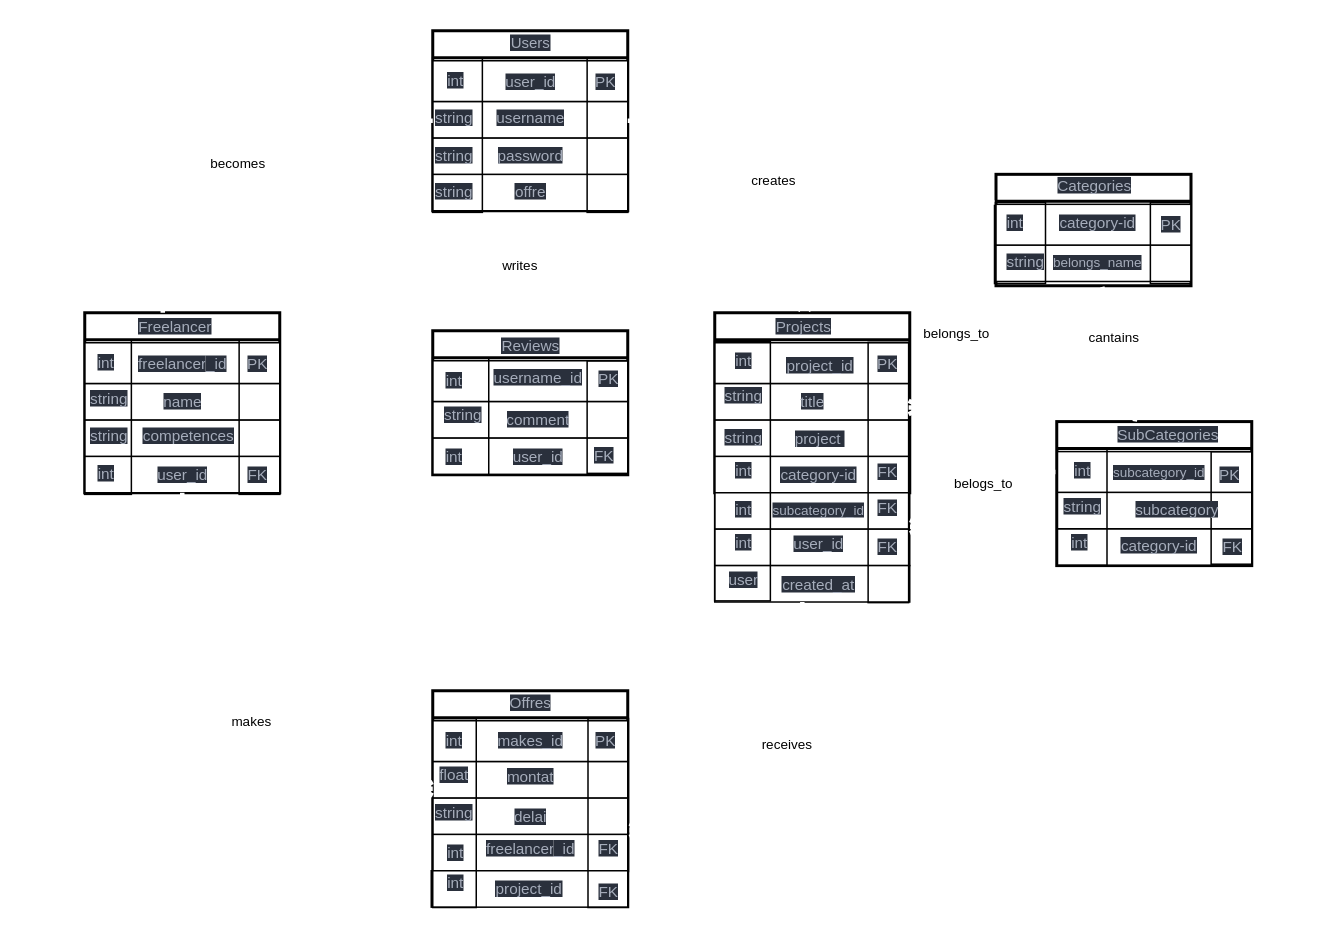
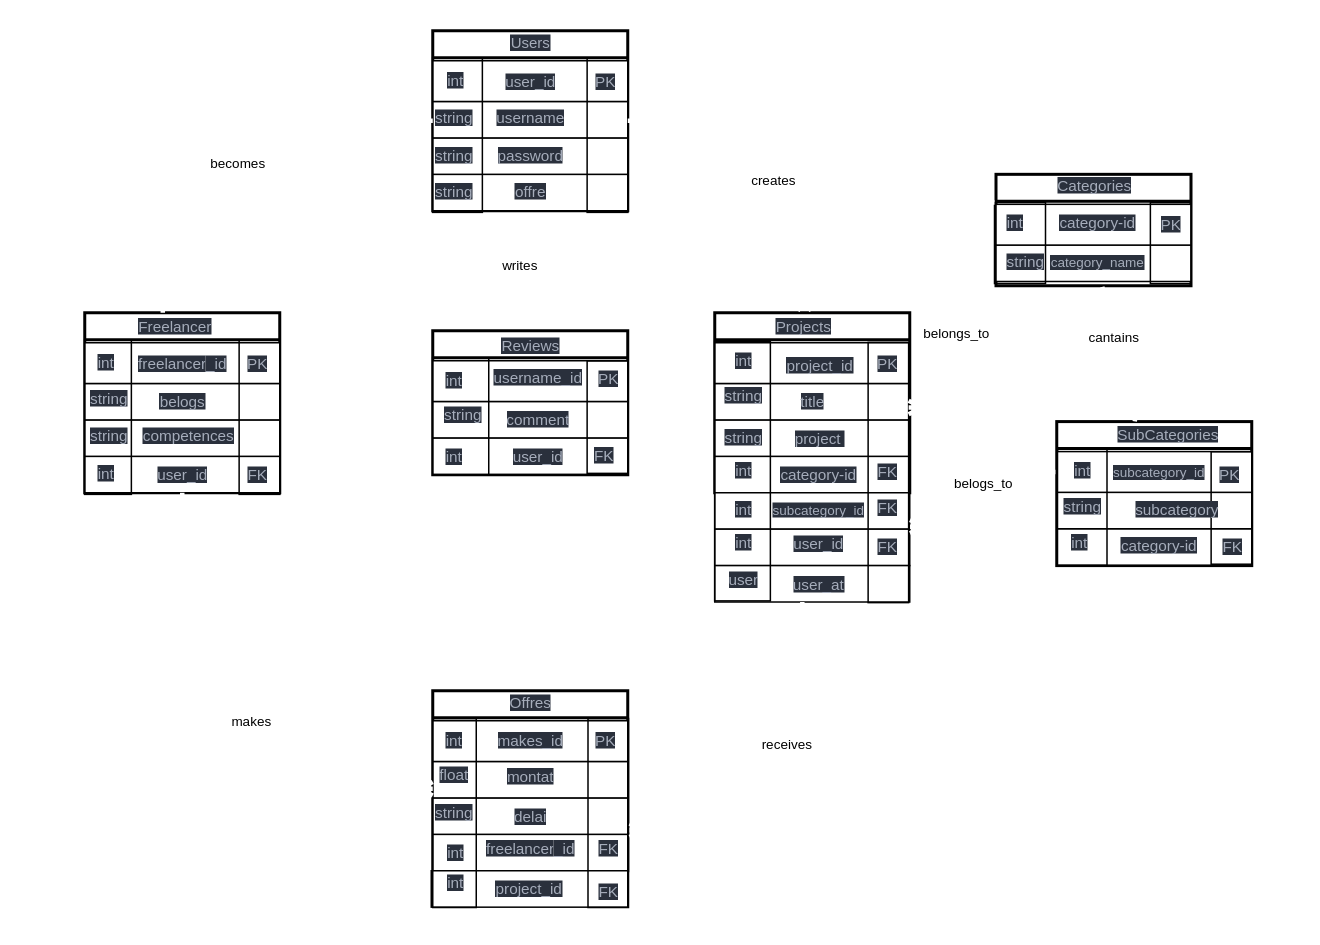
node "belongs_name": label "belongs_name" -> "category_name"
node "name": label "name" -> "belogs"
node "created_at": label "created_at" -> "user_at"
